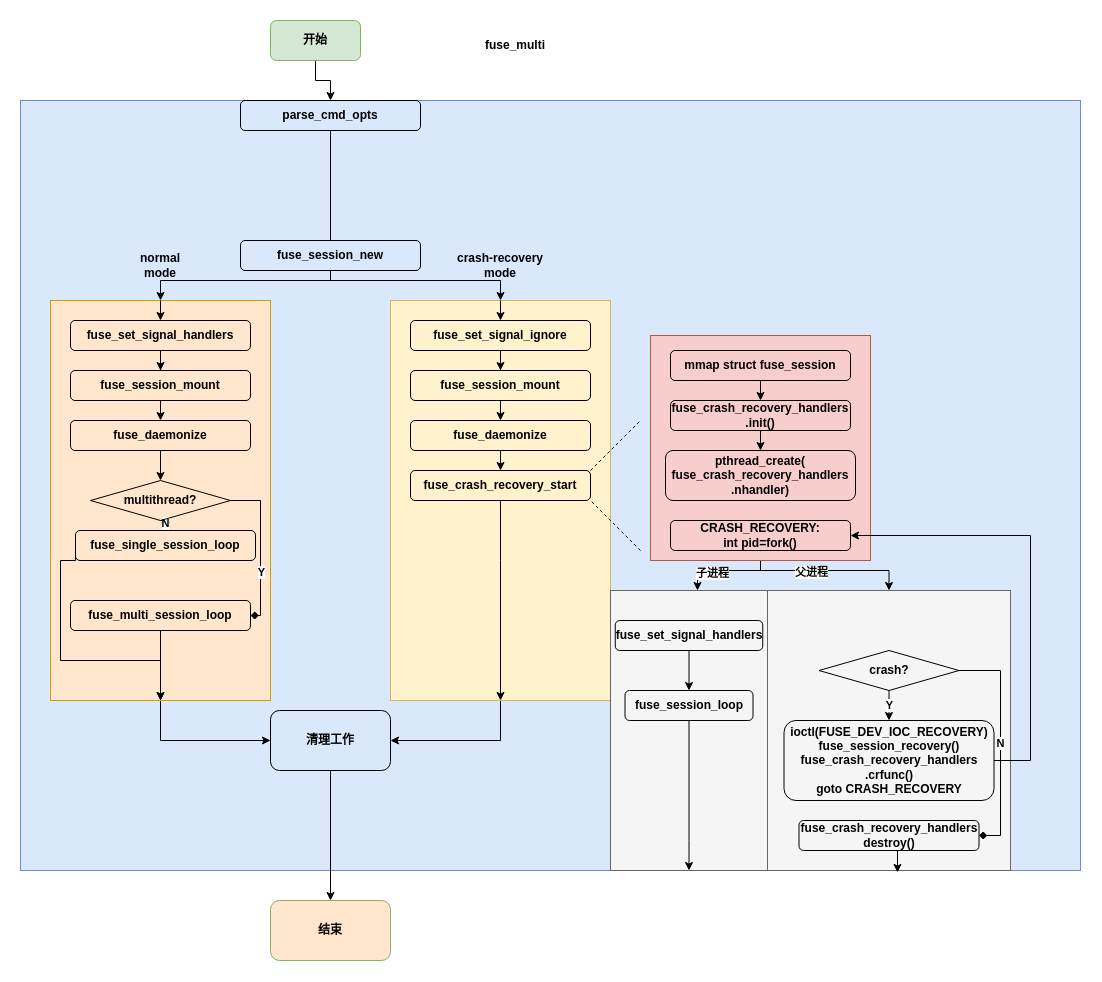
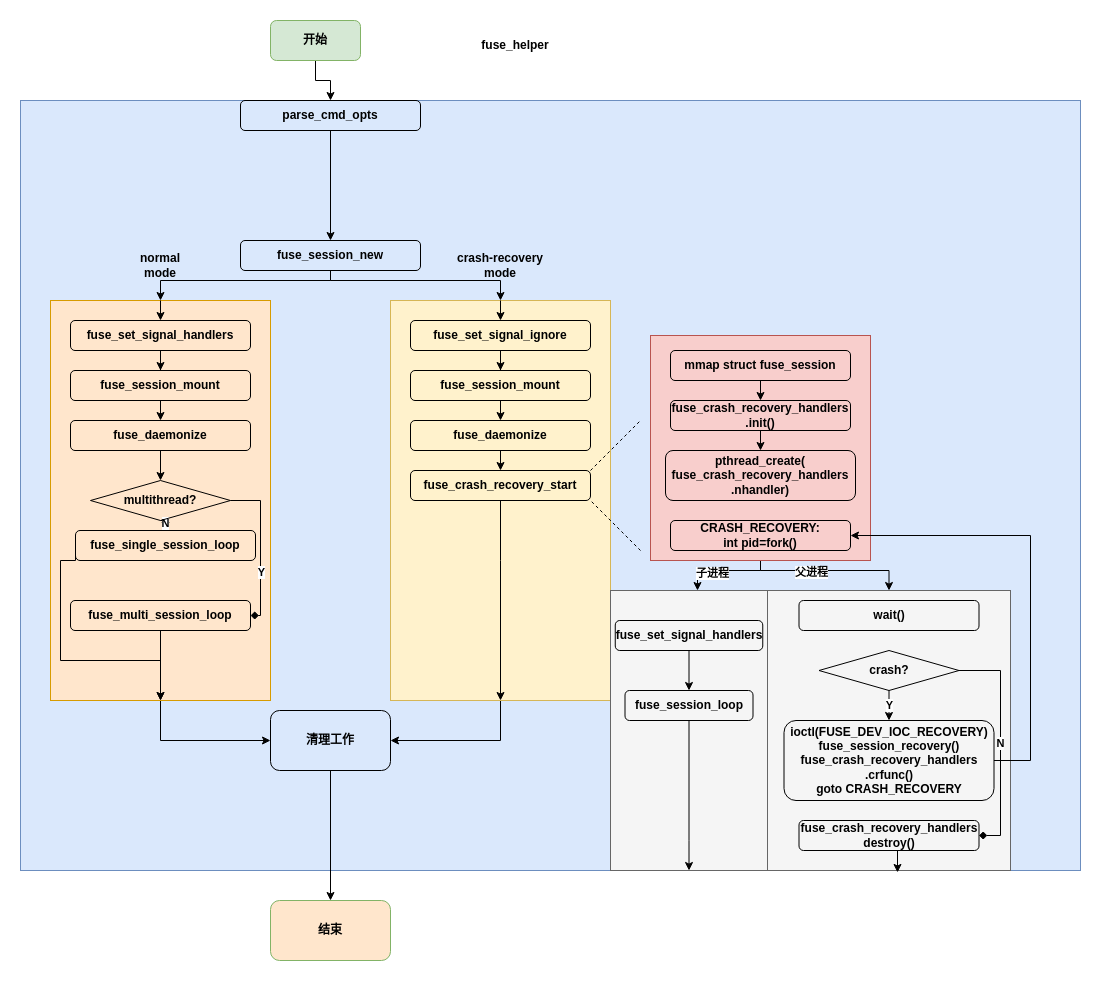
node "fuse_multi": label "fuse_multi" -> "fuse_helper"
edge "parse_cmd_opts" -- "fuse_session_new": arrowhead none -> classic
node "wait()": added
